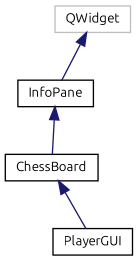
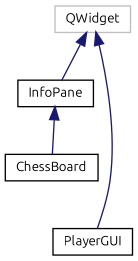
edge "PlayerGUI" -> "ChessBoard": now "PlayerGUI" -> "QWidget"
